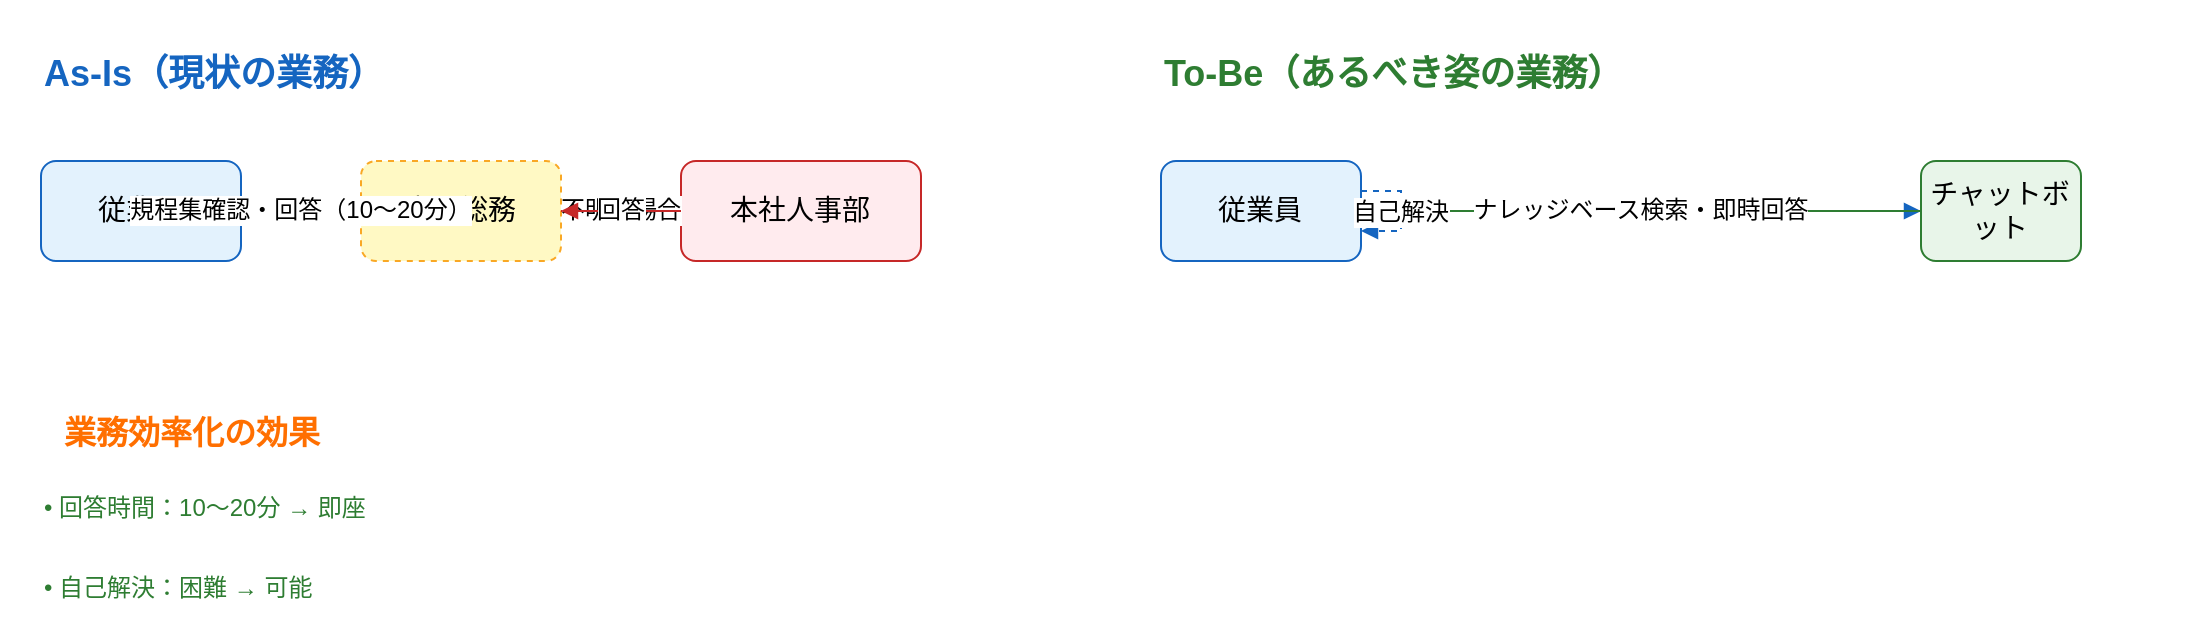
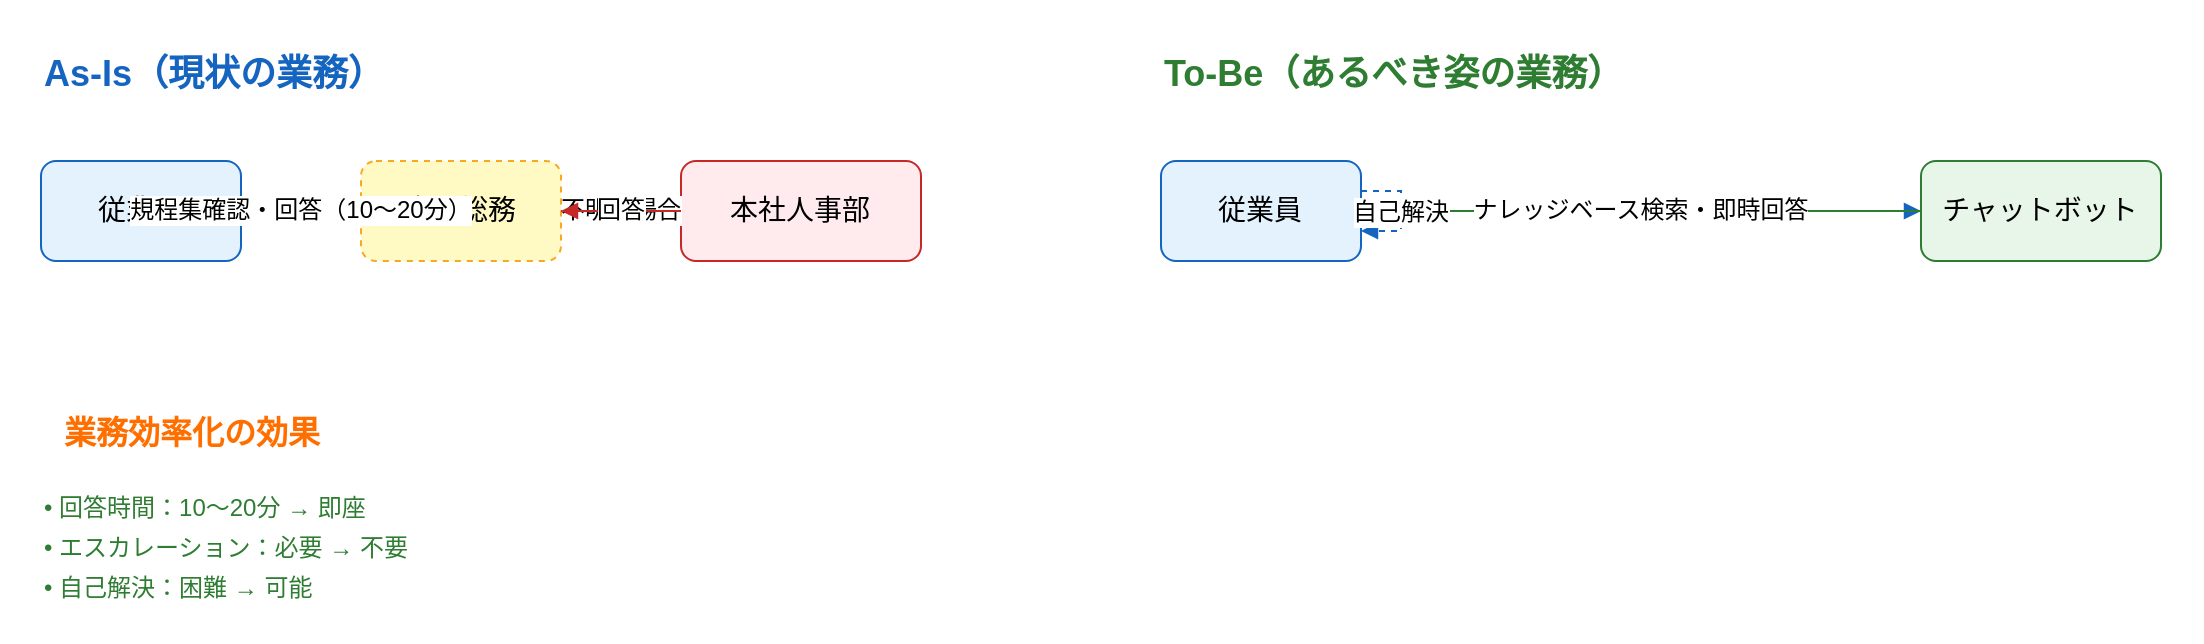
node "チャットボット": size 160x100 -> 240x100
node "• エスカレーション：必要 → 不要": added
